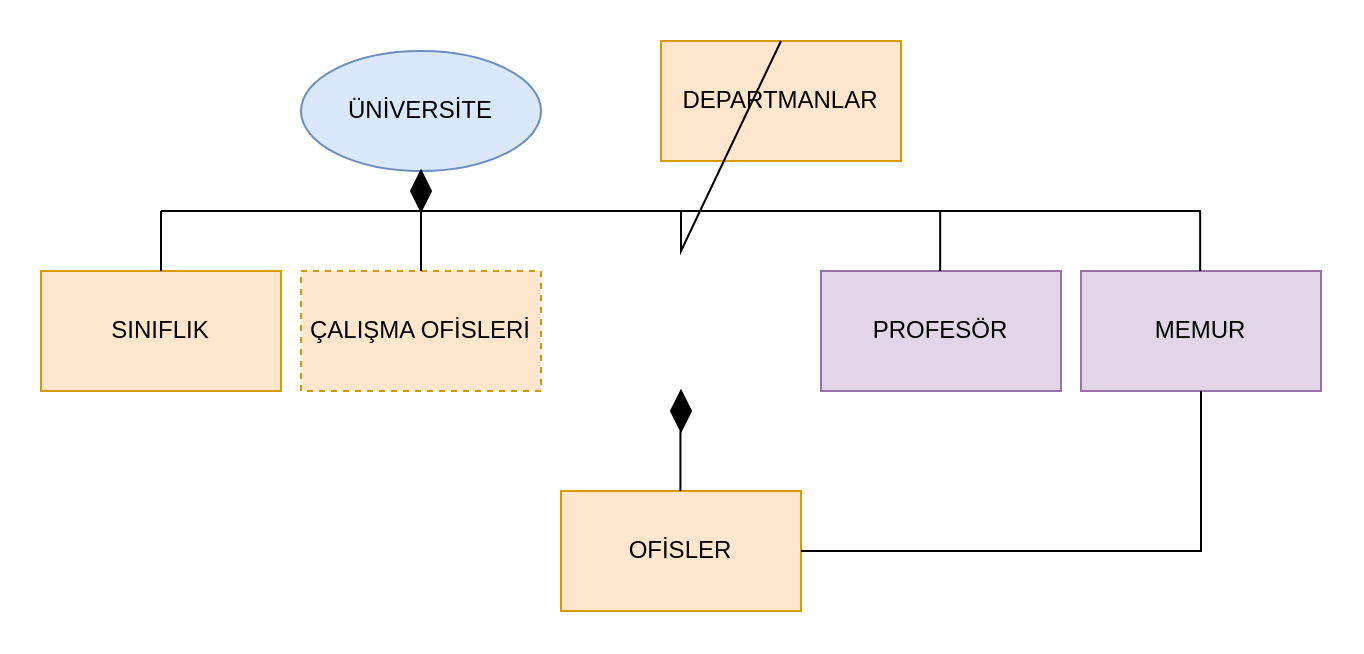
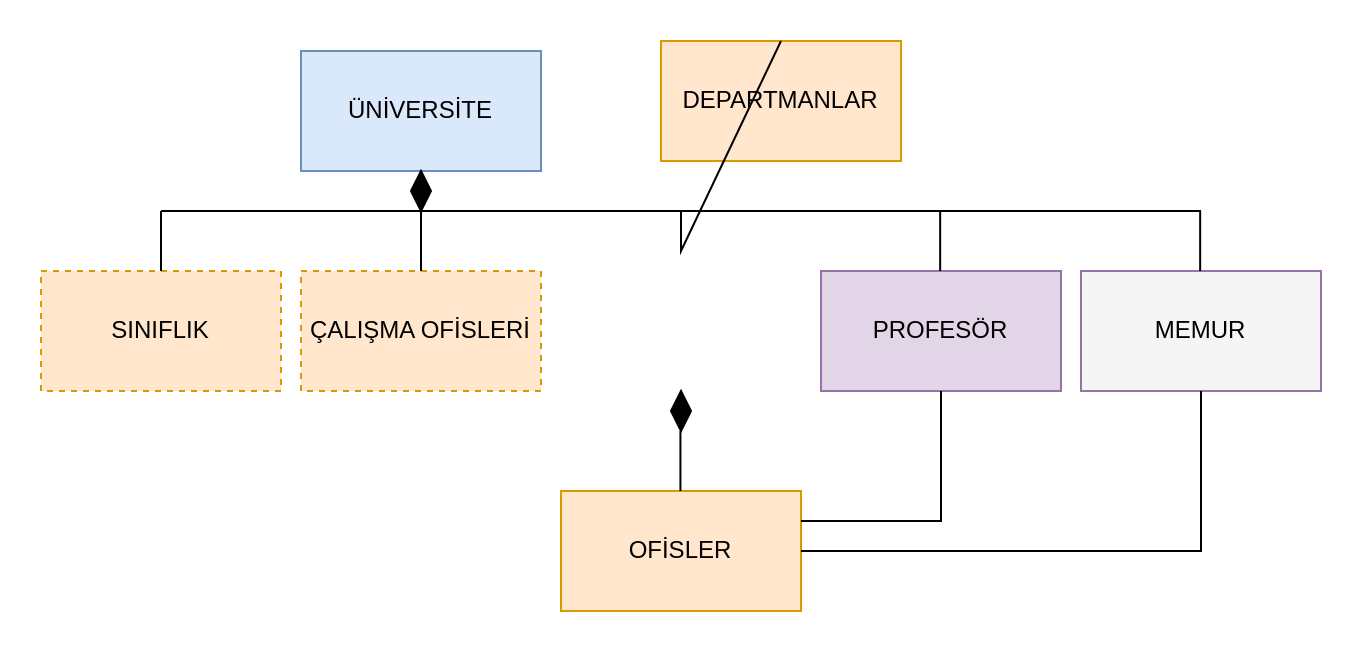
node "ÜNİVERSİTE": shape ellipse -> rectangle
node "SINIFLIK": style solid -> dashed
node "MEMUR": fillcolor #e1d5e7 -> #f5f5f5
edge "PROFESÖR" -- "OFİSLER": added
